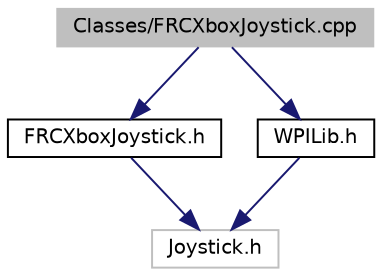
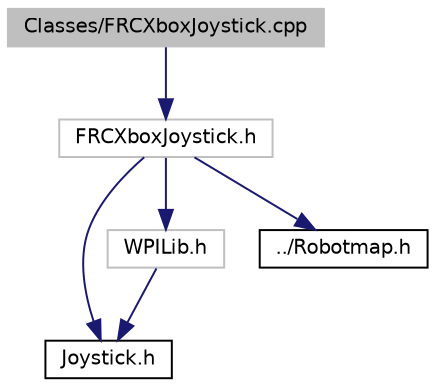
edge "Classes/FRCXboxJoystick.cpp" -> "WPILib.h": now "FRCXboxJoystick.h" -> "WPILib.h"
node "FRCXboxJoystick.h": color black -> grey75
node "WPILib.h": color black -> grey75
node "Joystick.h": color grey75 -> black
node "../Robotmap.h": added
